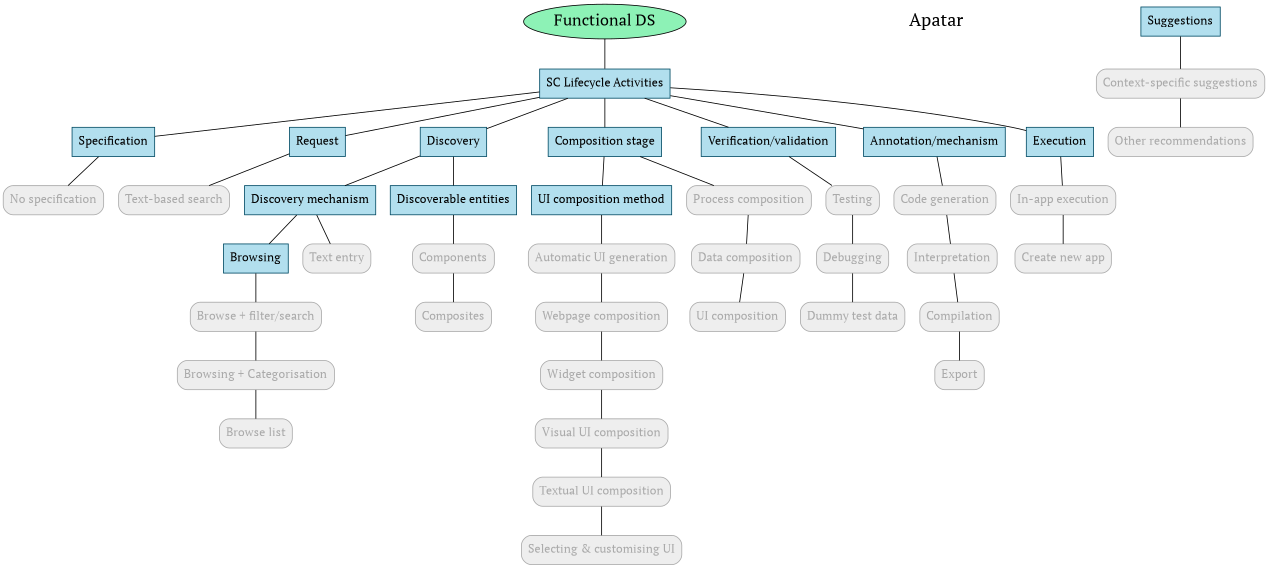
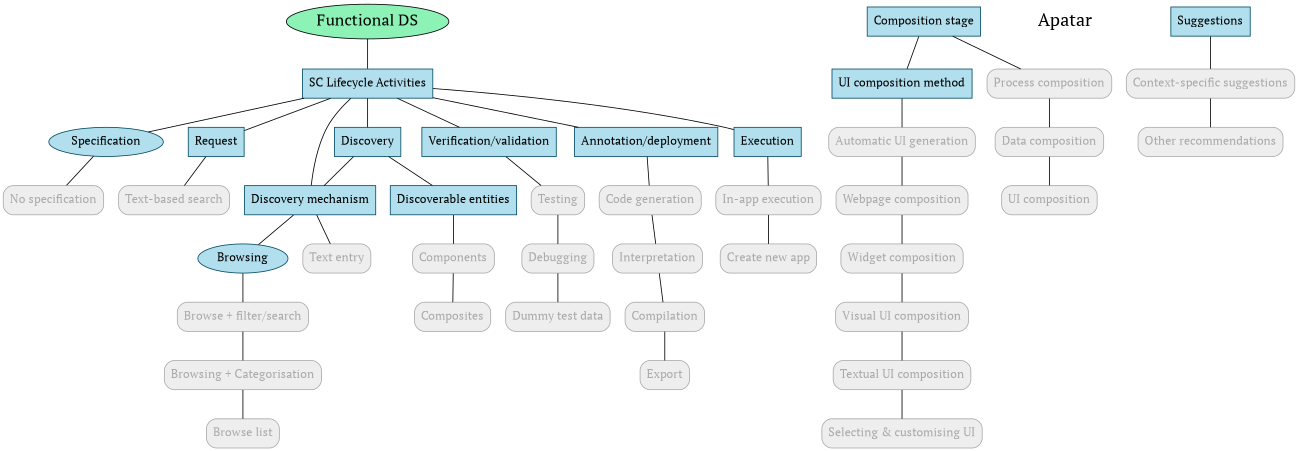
edge "SC Lifecycle Activities" -- "Composition stage": now "SC Lifecycle Activities" -- "Discovery mechanism"
node "Specification": shape box -> ellipse
node "Annotation/mechanism": label "Annotation/mechanism" -> "Annotation/deployment"
node "Browsing": shape box -> ellipse
